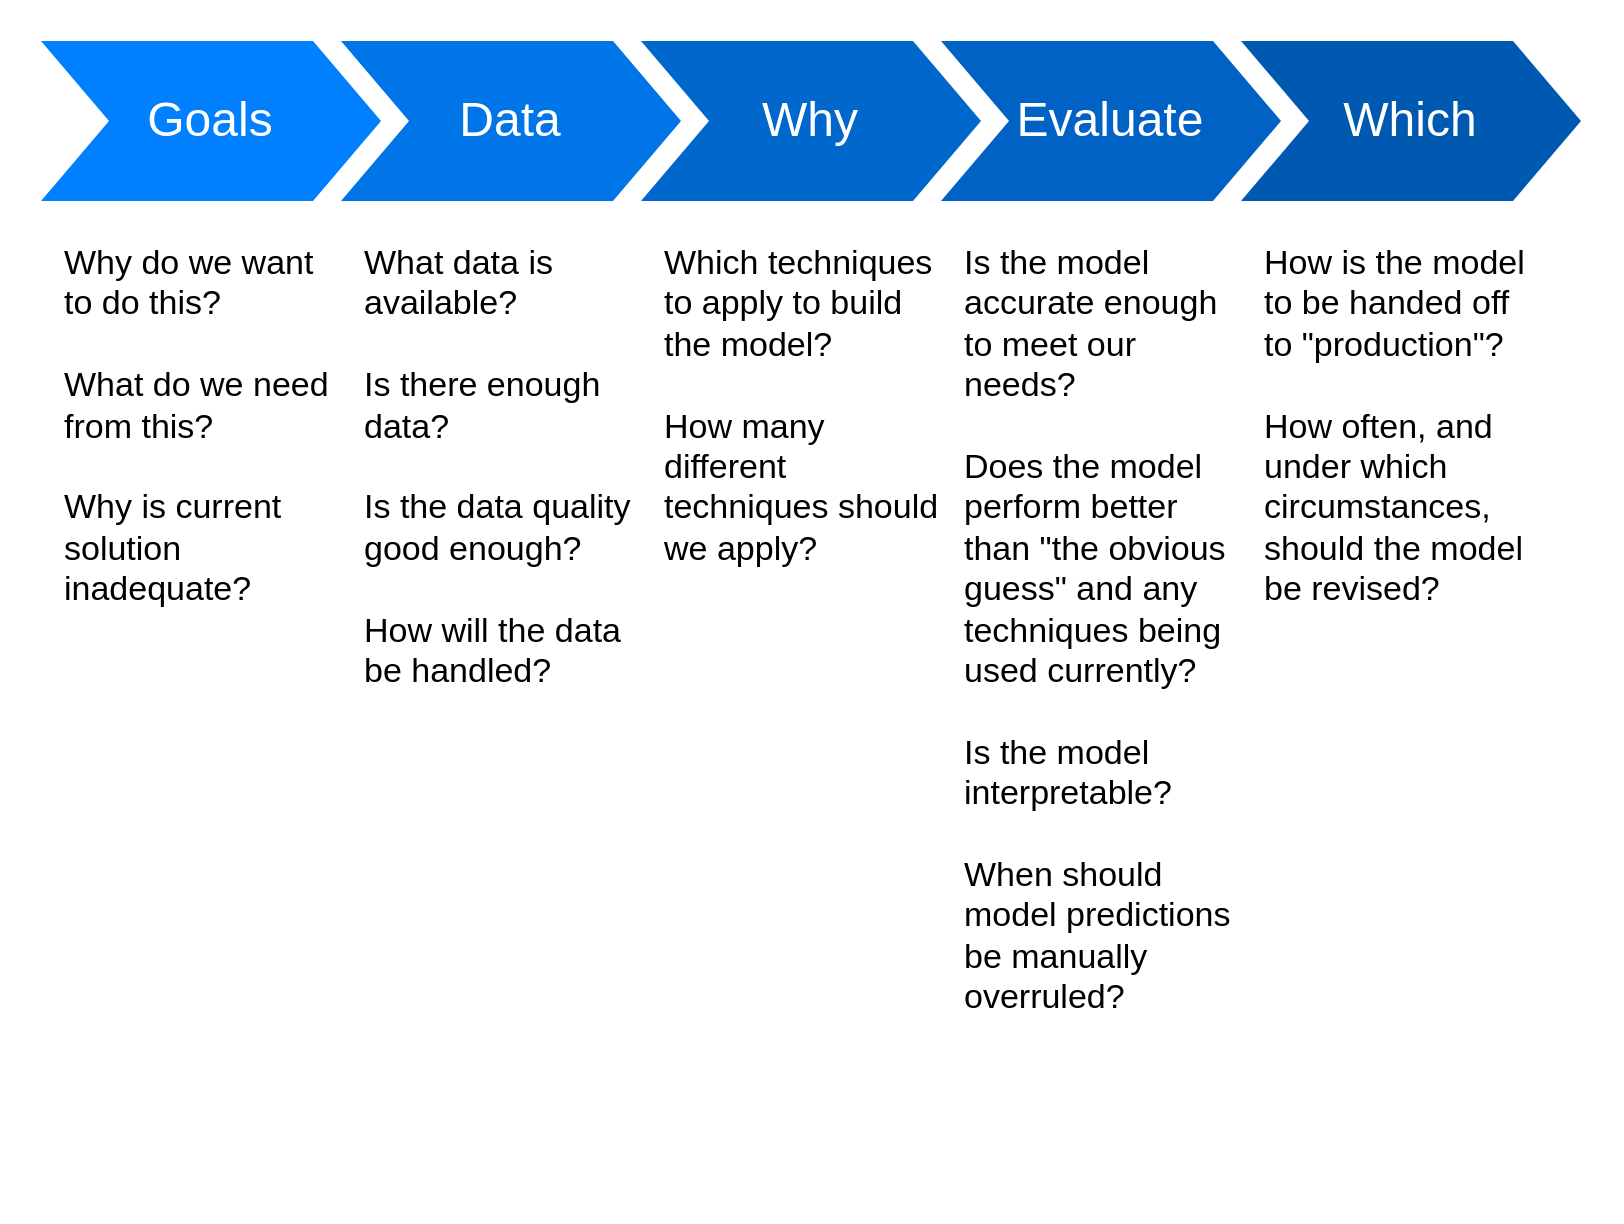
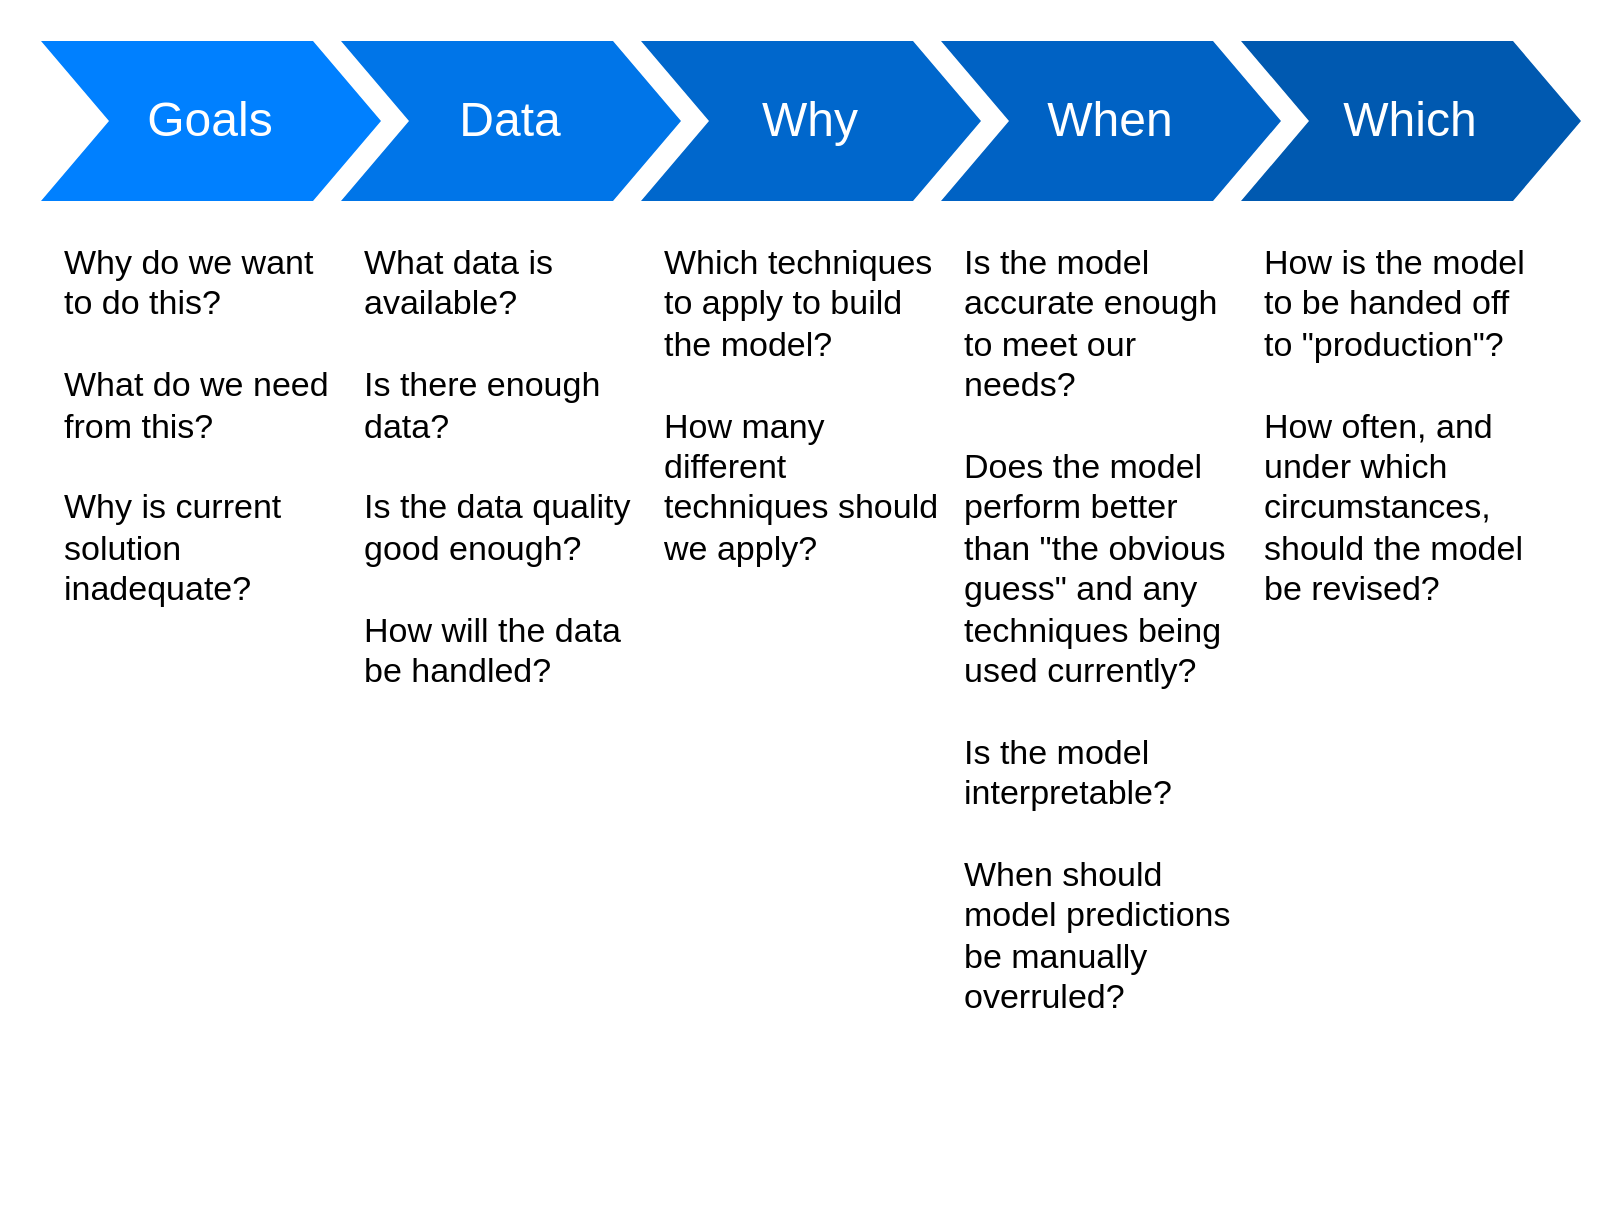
node "Evaluate": label "Evaluate" -> "When"
